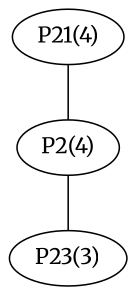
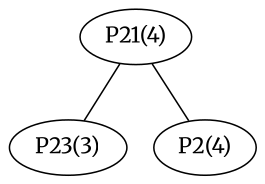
edge "P2(4)" -- "P23(3)": now "P21(4)" -- "P23(3)"
